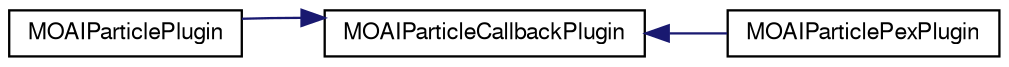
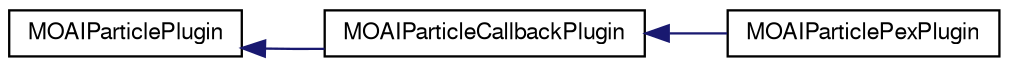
edge "MOAIParticlePlugin" -> "MOAIParticleCallbackPlugin": reversed
